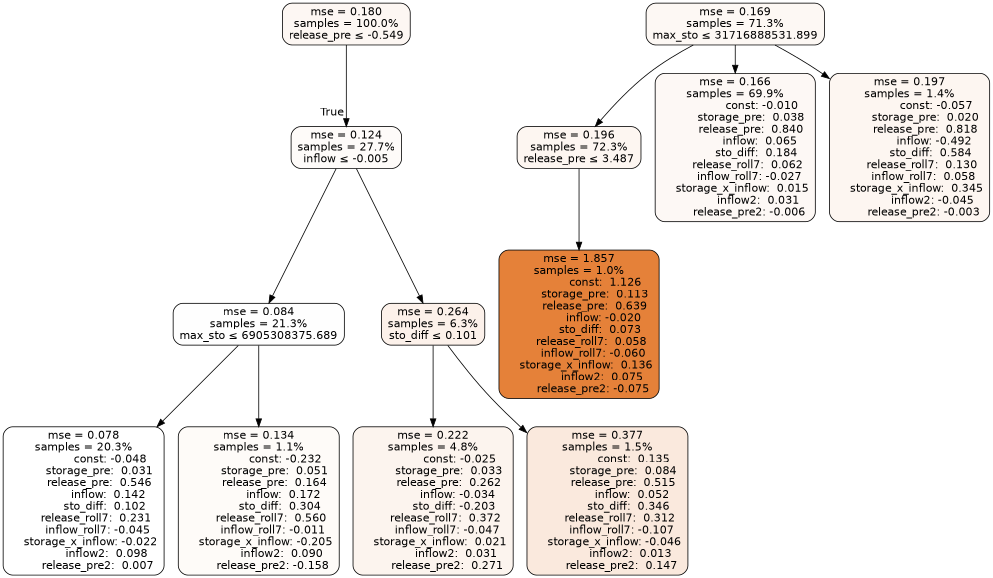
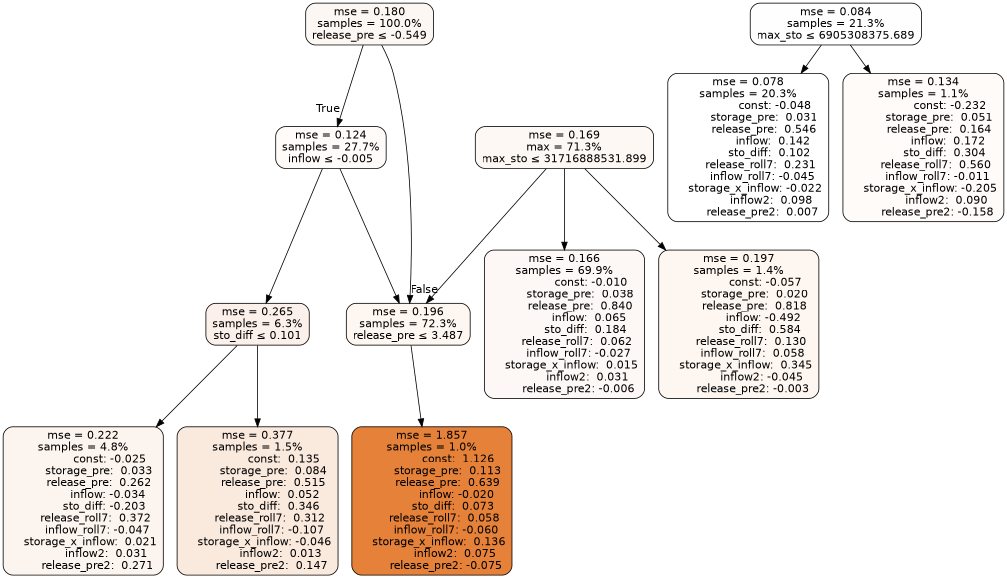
node "mse = 0.169 samples = 71.3% max_sto ≤ 31716888531.899": label "mse = 0.169 samples = 71.3% max_sto ≤ 31716888531.899" -> "mse = 0.169 max = 71.3% max_sto ≤ 31716888531.899"
edge "mse = 0.180 samples = 100.0% release_pre ≤ -0.549" -> "mse = 0.196 samples = 72.3% release_pre ≤ 3.487": added
edge "mse = 0.124 samples = 27.7% inflow ≤ -0.005" -> "mse = 0.084 samples = 21.3% max_sto ≤ 6905308375.689": now "mse = 0.124 samples = 27.7% inflow ≤ -0.005" -> "mse = 0.196 samples = 72.3% release_pre ≤ 3.487"
node "mse = 0.264 samples = 6.3% sto_diff ≤ 0.101": label "mse = 0.264 samples = 6.3% sto_diff ≤ 0.101" -> "mse = 0.265 samples = 6.3% sto_diff ≤ 0.101"
